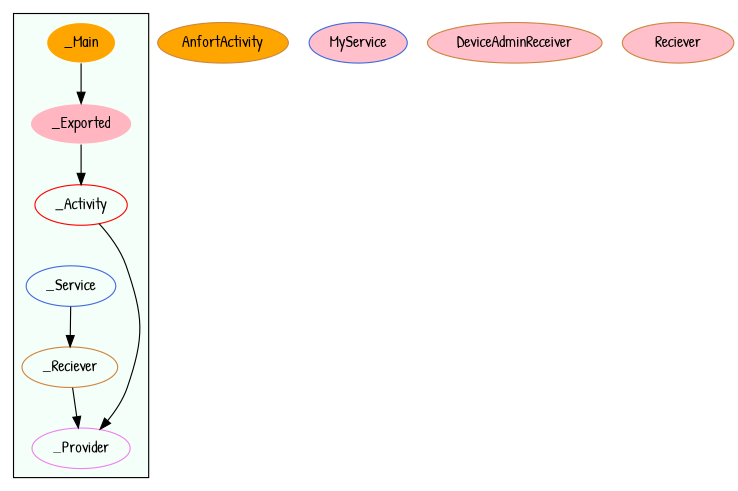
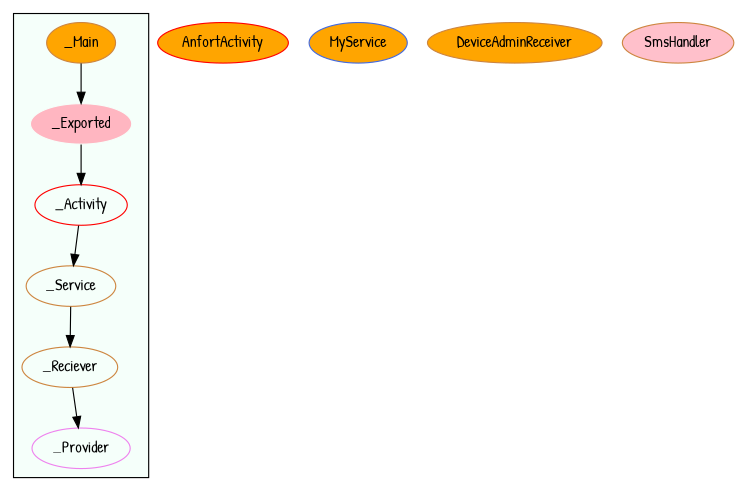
node "_Main": color mintcream -> peru
node "AnfortActivity": color peru -> red
node "MyService": fillcolor pink -> orange
node "DeviceAdminReceiver": fillcolor pink -> orange
node "Reciever": label "Reciever" -> "SmsHandler"
node "_Service": color royalblue -> peru
edge "_Activity" -> "_Provider": now "_Activity" -> "_Service"
